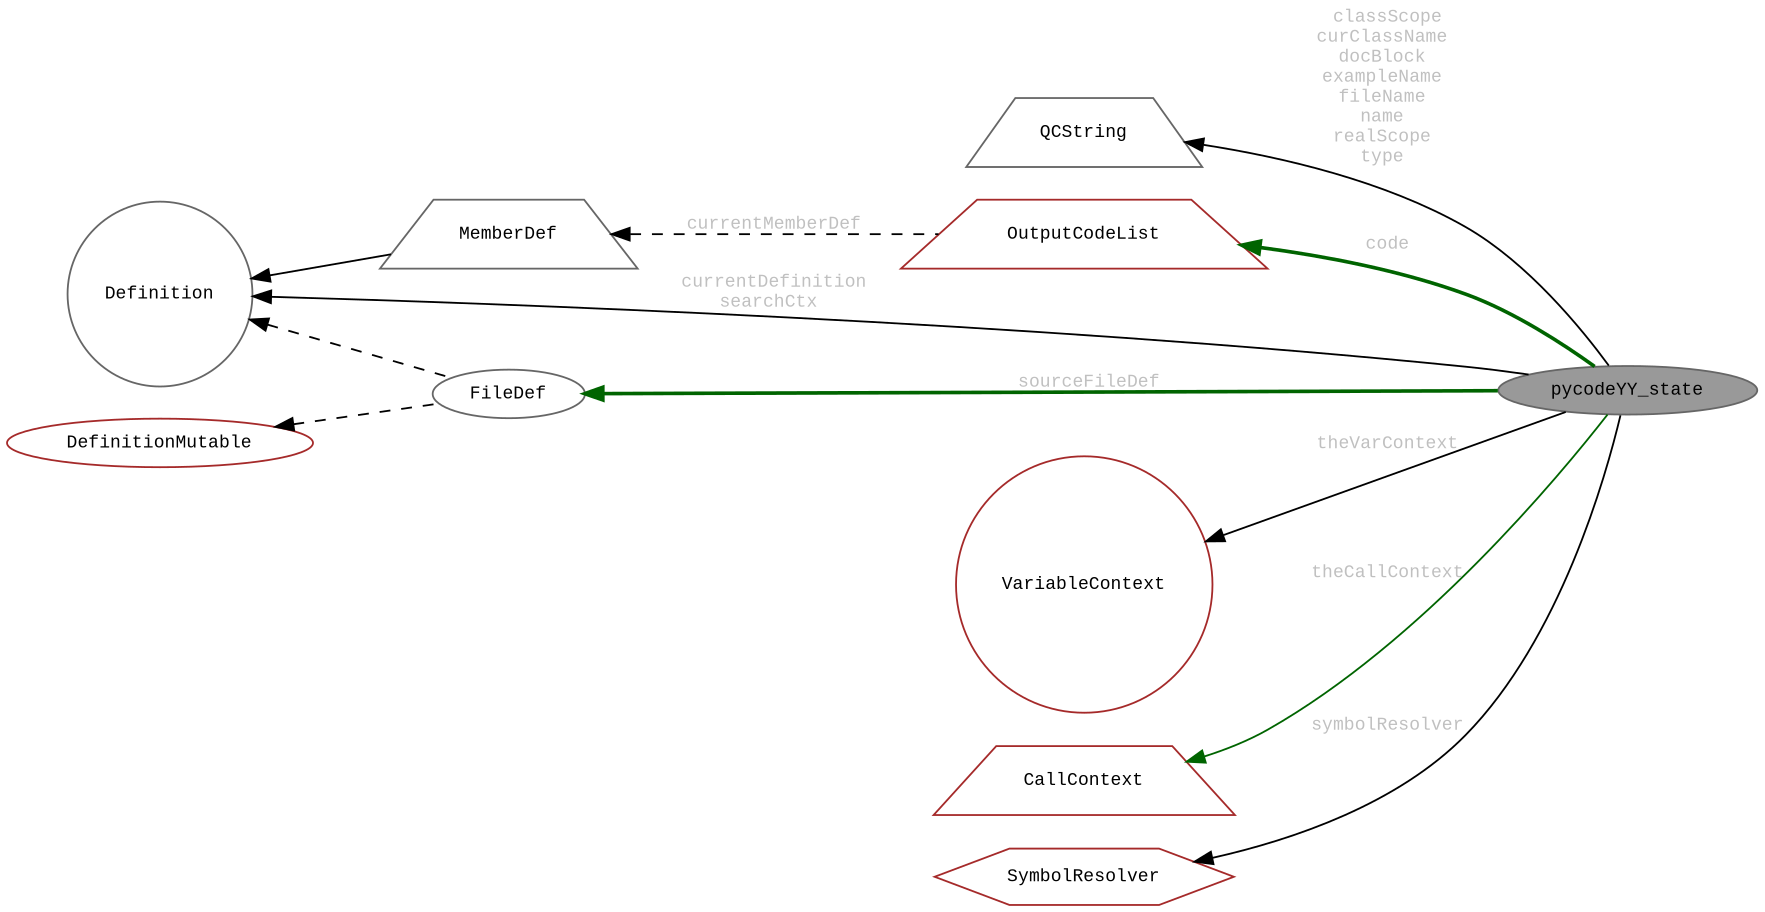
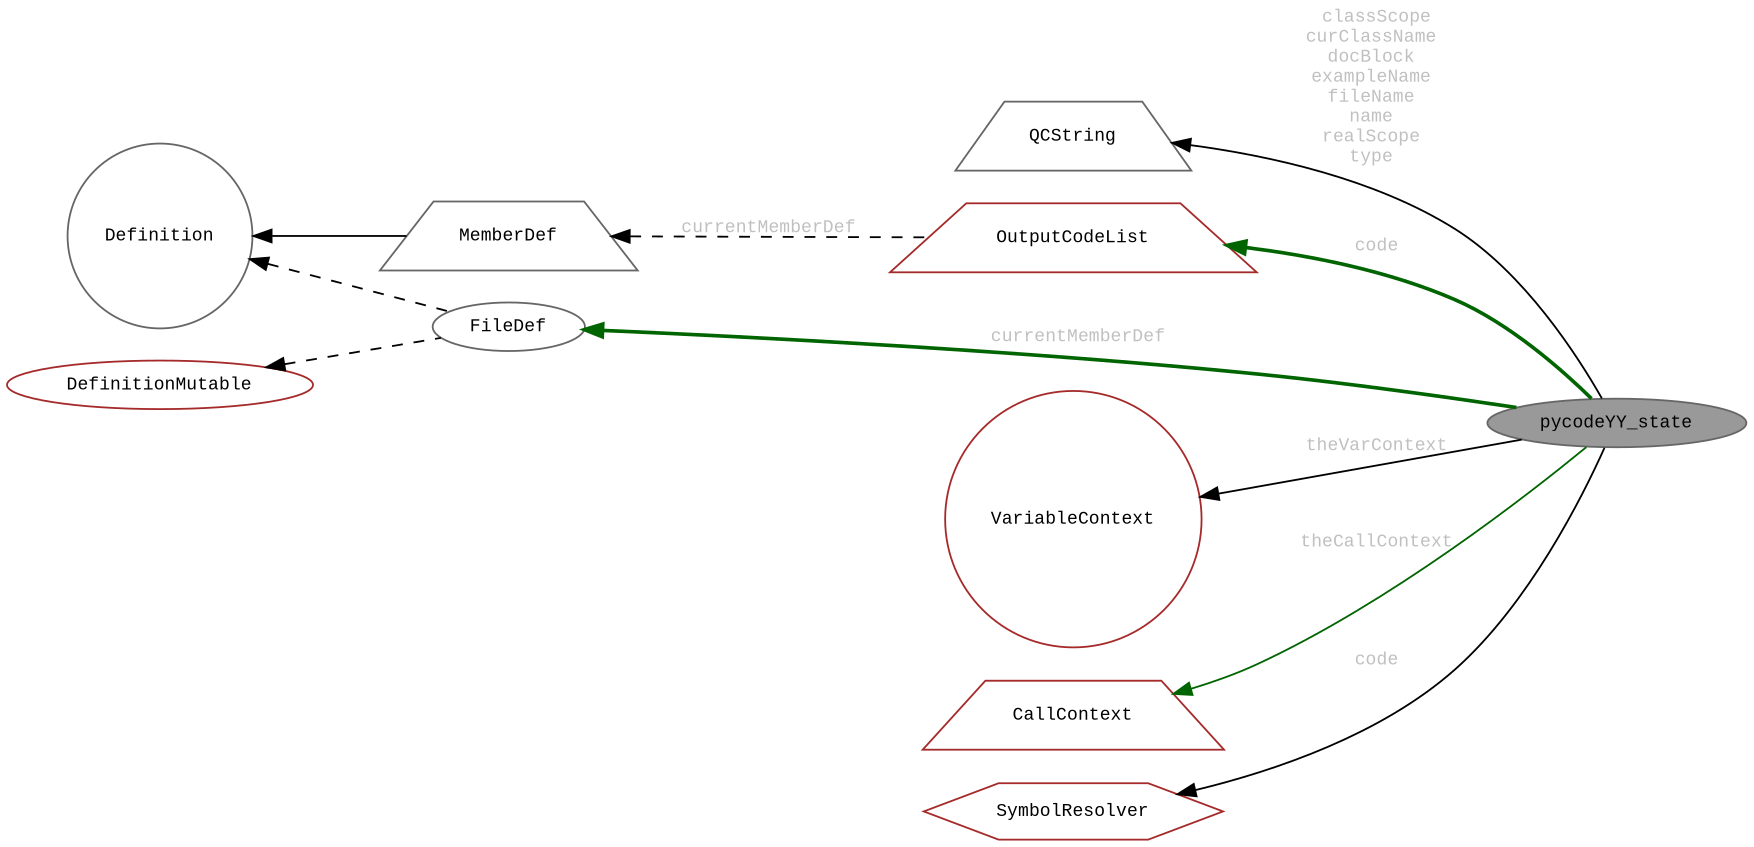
edge "pycodeYY_state" -> "Definition": removed, label "currentDefinition searchCtx"
edge "pycodeYY_state" -> "FileDef": label " sourceFileDef" -> " currentMemberDef"
edge "pycodeYY_state" -> "SymbolResolver": label " symbolResolver" -> " code"
